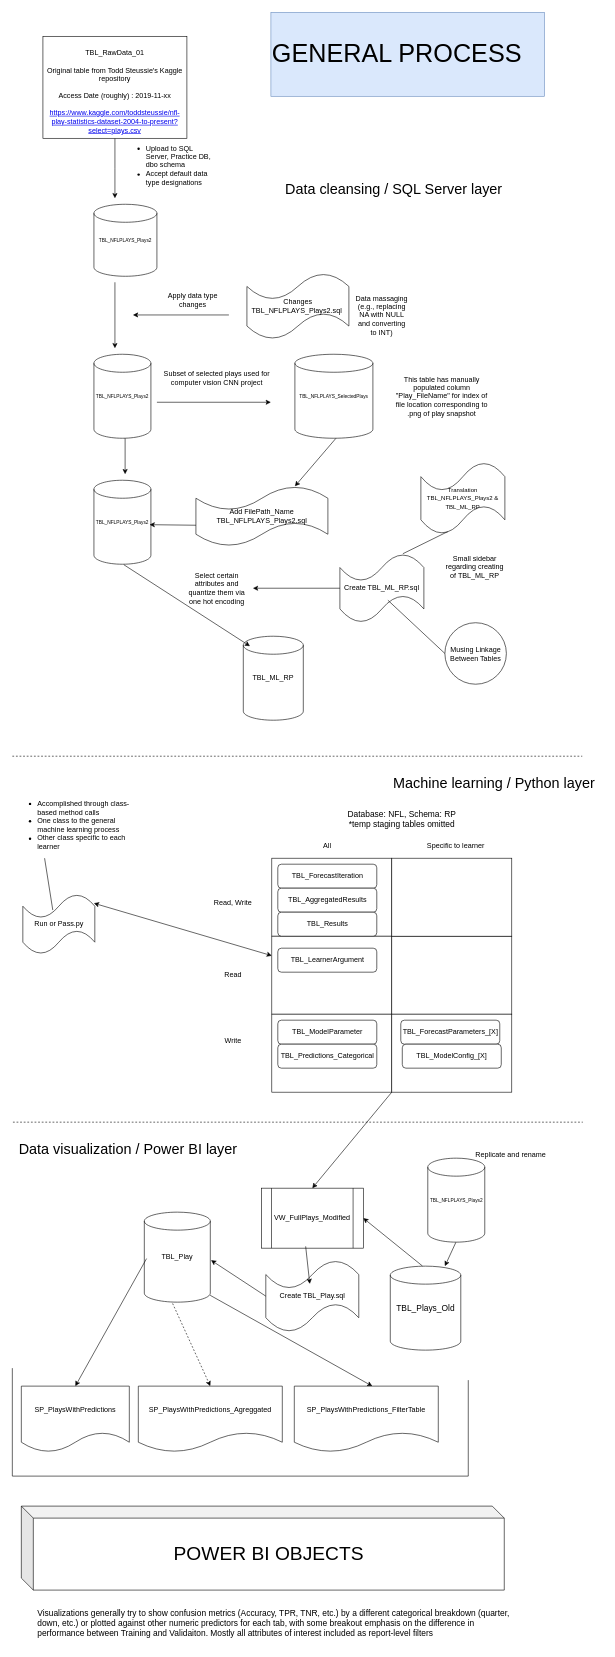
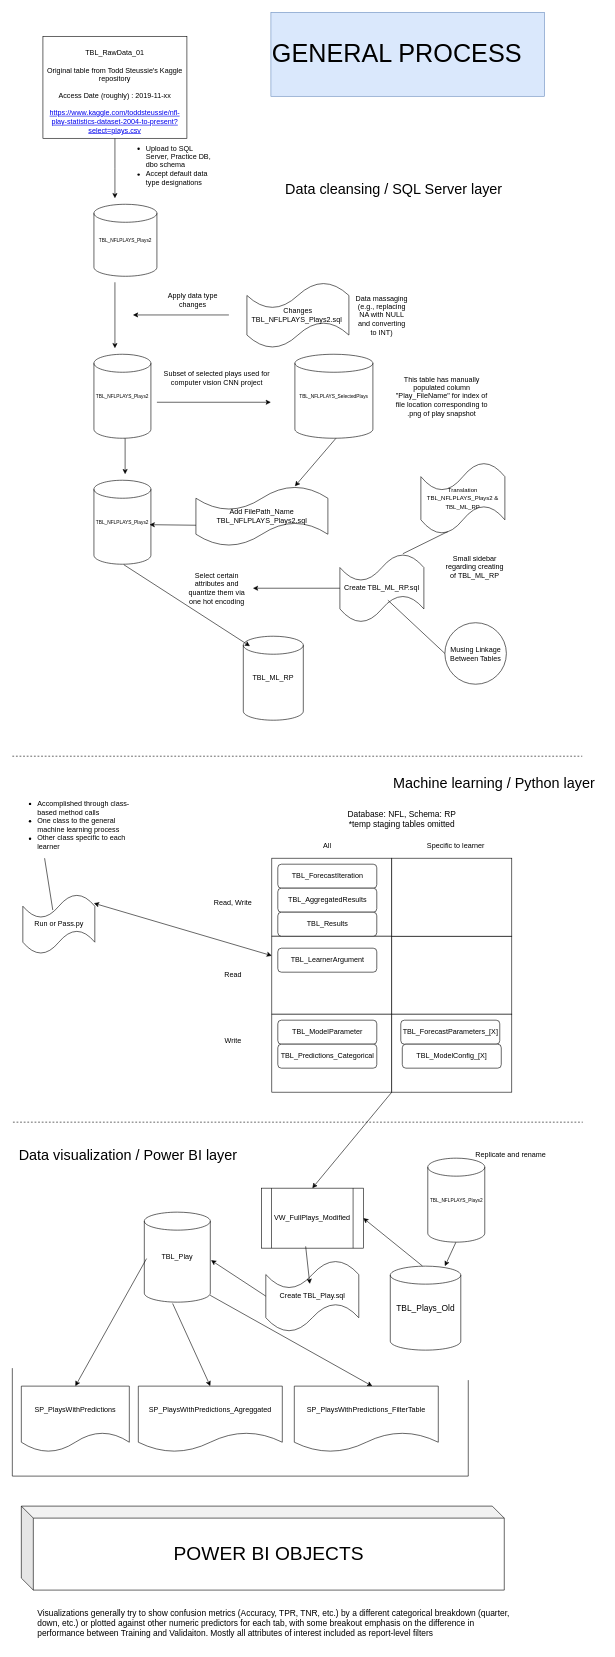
node "Changes TBL_NFLPLAYS_Plays2.sql": moved (298, 306) -> (298, 315)
node "Data visualization / Power BI layer": moved (144, 1149) -> (144, 1155)
edge "TBL_Play" -> "SP_PlaysWithPredictions_Agreggated": style dashed -> solid
